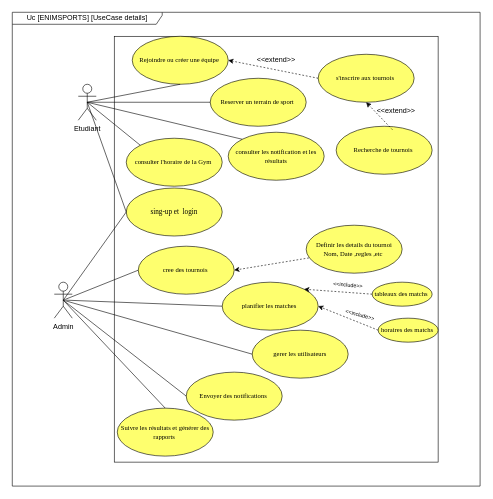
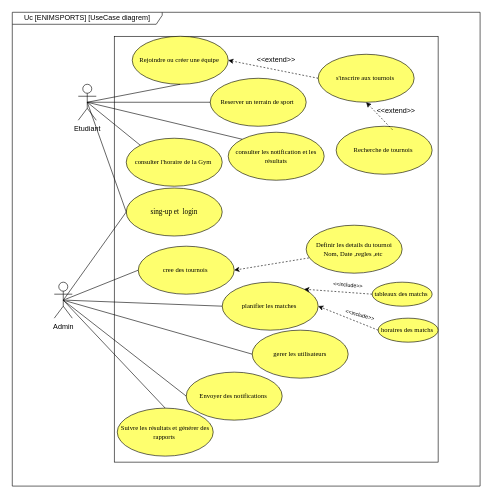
node "Uc [ENIMSPORTS] [UseCase details]": label "Uc [ENIMSPORTS] [UseCase details]" -> "Uc [ENIMSPORTS] [UseCase diagrem]"
